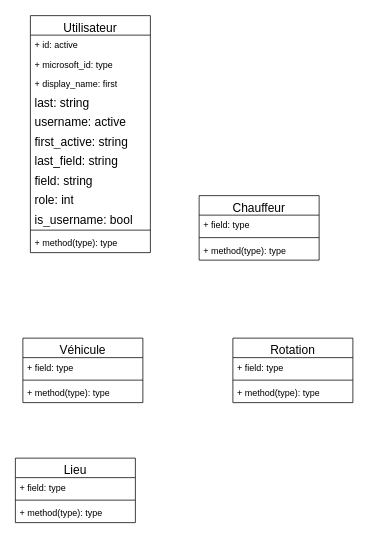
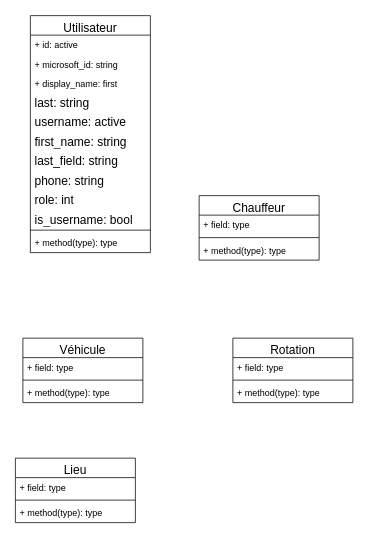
node "+ microsoft_id: type": label "+ microsoft_id: type" -> "+ microsoft_id: string"
node "first_active: string": label "first_active: string" -> "first_name: string"
node "field: string": label "field: string" -> "phone: string"
